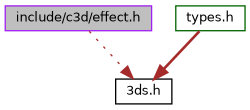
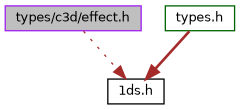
node "include/c3d/effect.h": label "include/c3d/effect.h" -> "types/c3d/effect.h"
node "3ds.h": label "3ds.h" -> "1ds.h"
